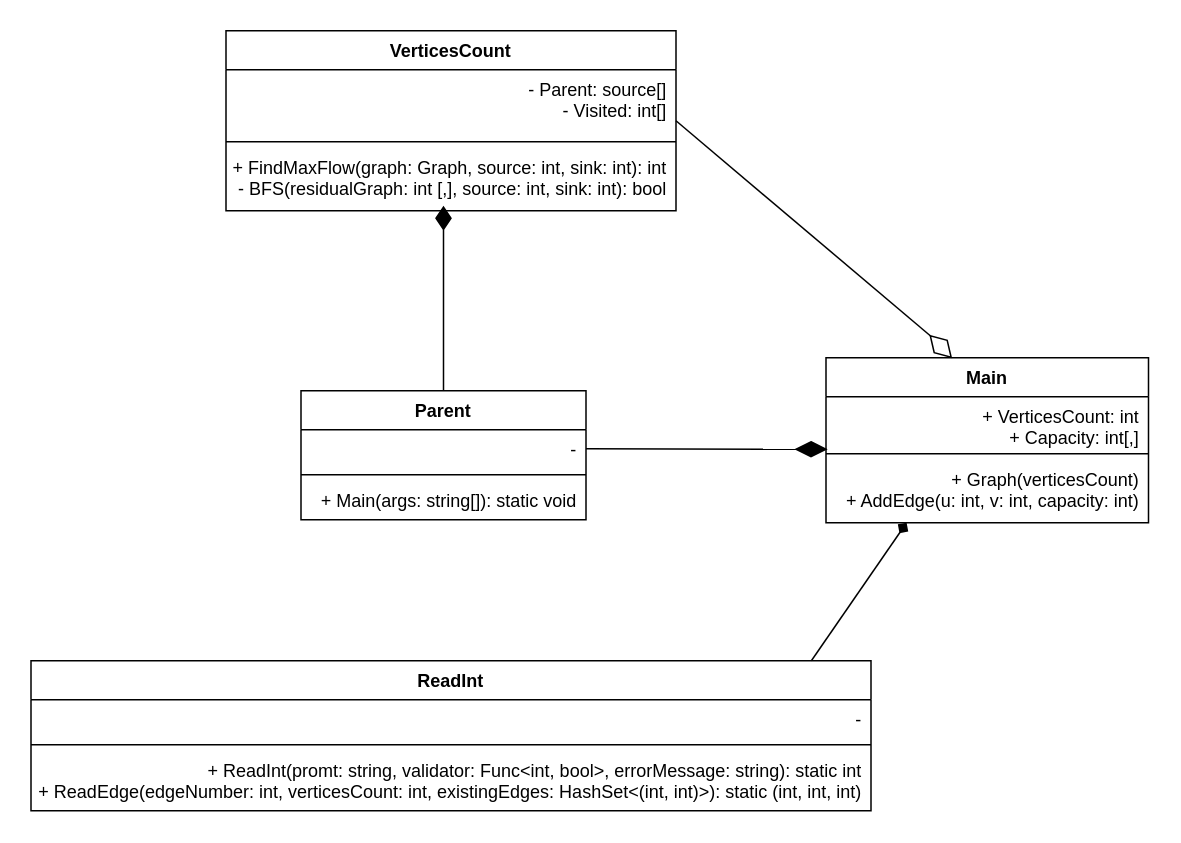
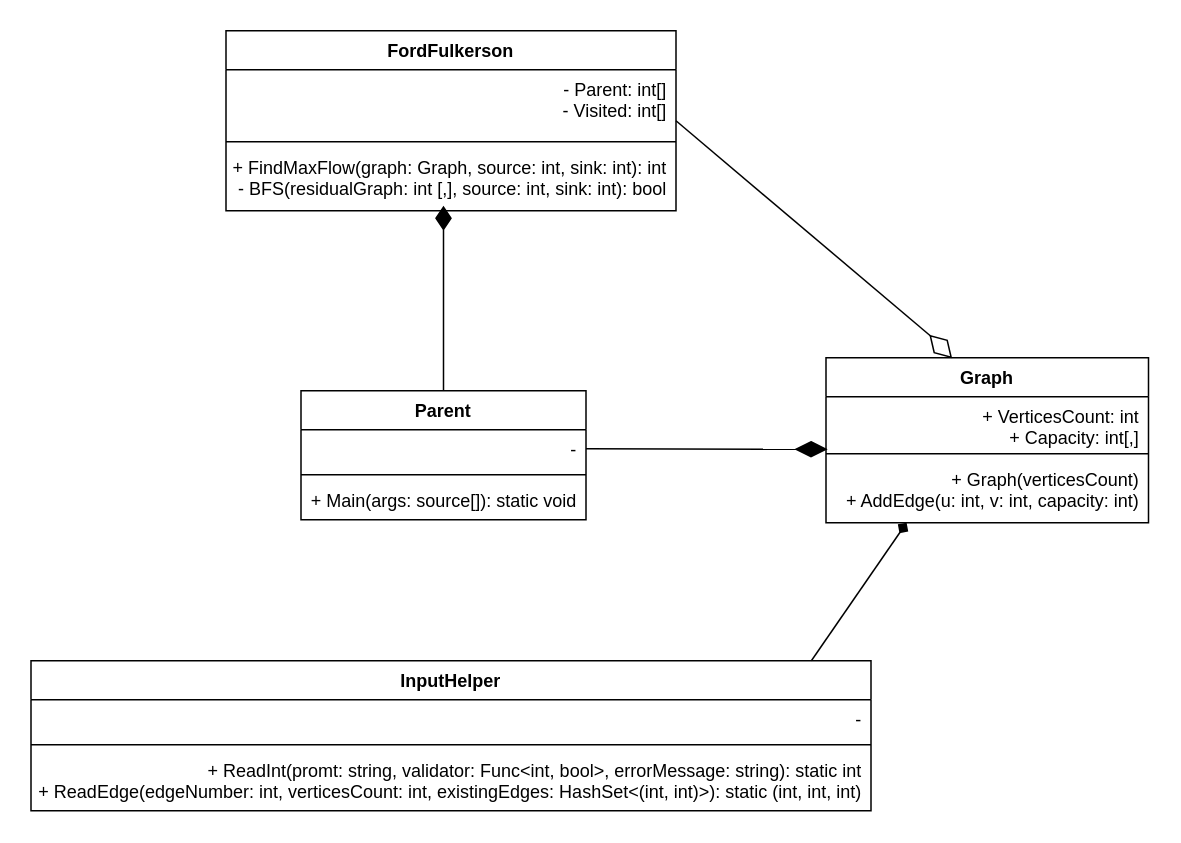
node "VerticesCount": label "VerticesCount" -> "FordFulkerson"
node "- Parent: source[] - Visited: int[]": label "- Parent: source[] - Visited: int[]" -> "- Parent: int[] - Visited: int[]"
node "Main": label "Main" -> "Graph"
node "+ Main(args: string[]): static void": label "+ Main(args: string[]): static void" -> "+ Main(args: source[]): static void"
node "ReadInt": label "ReadInt" -> "InputHelper"
